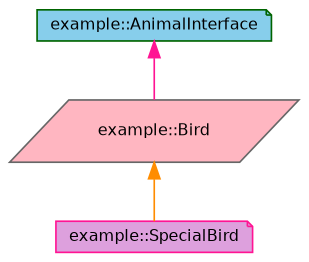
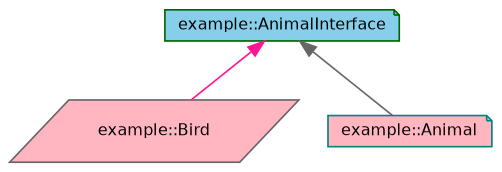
node "example::Animal": added
node "example::SpecialBird": removed
